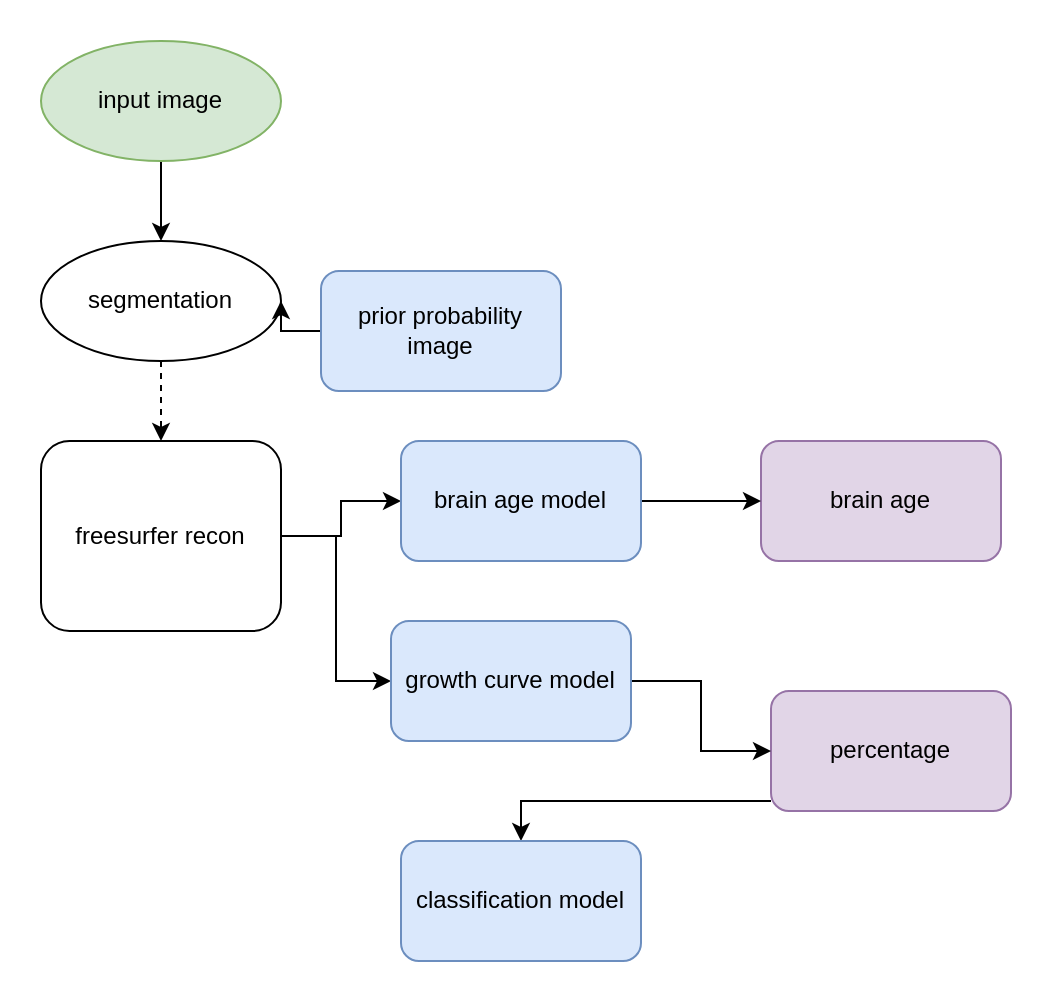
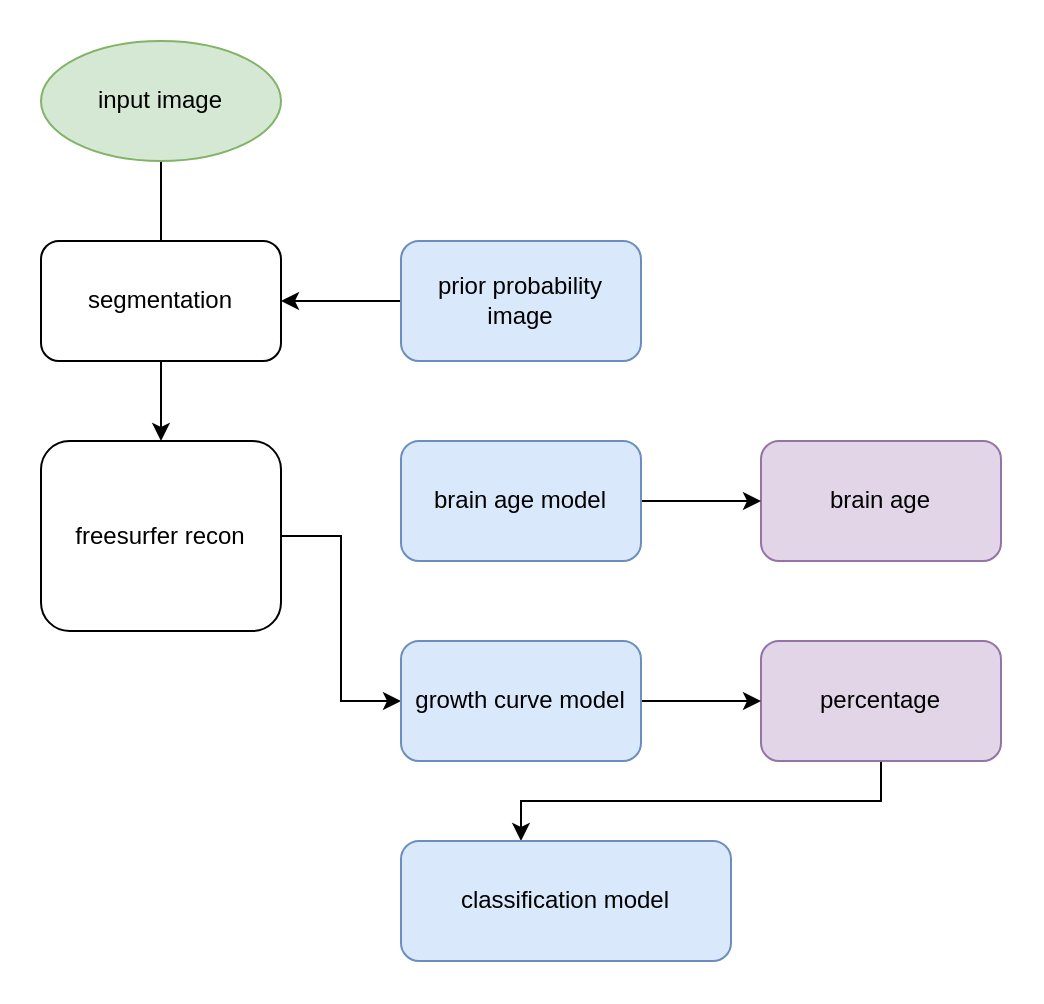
edge "input image" -> "segmentation": arrowhead classic -> none
node "segmentation": shape ellipse -> rounded rectangle
node "prior probability image": moved (441, 331) -> (521, 301)
edge "segmentation" -> "freesurfer recon": style dashed -> solid
edge "freesurfer recon" -> "brain age model": removed
node "growth curve model": moved (511, 681) -> (521, 701)
node "percentage": moved (891, 751) -> (881, 701)
node "classification model": size 240x120 -> 330x120
